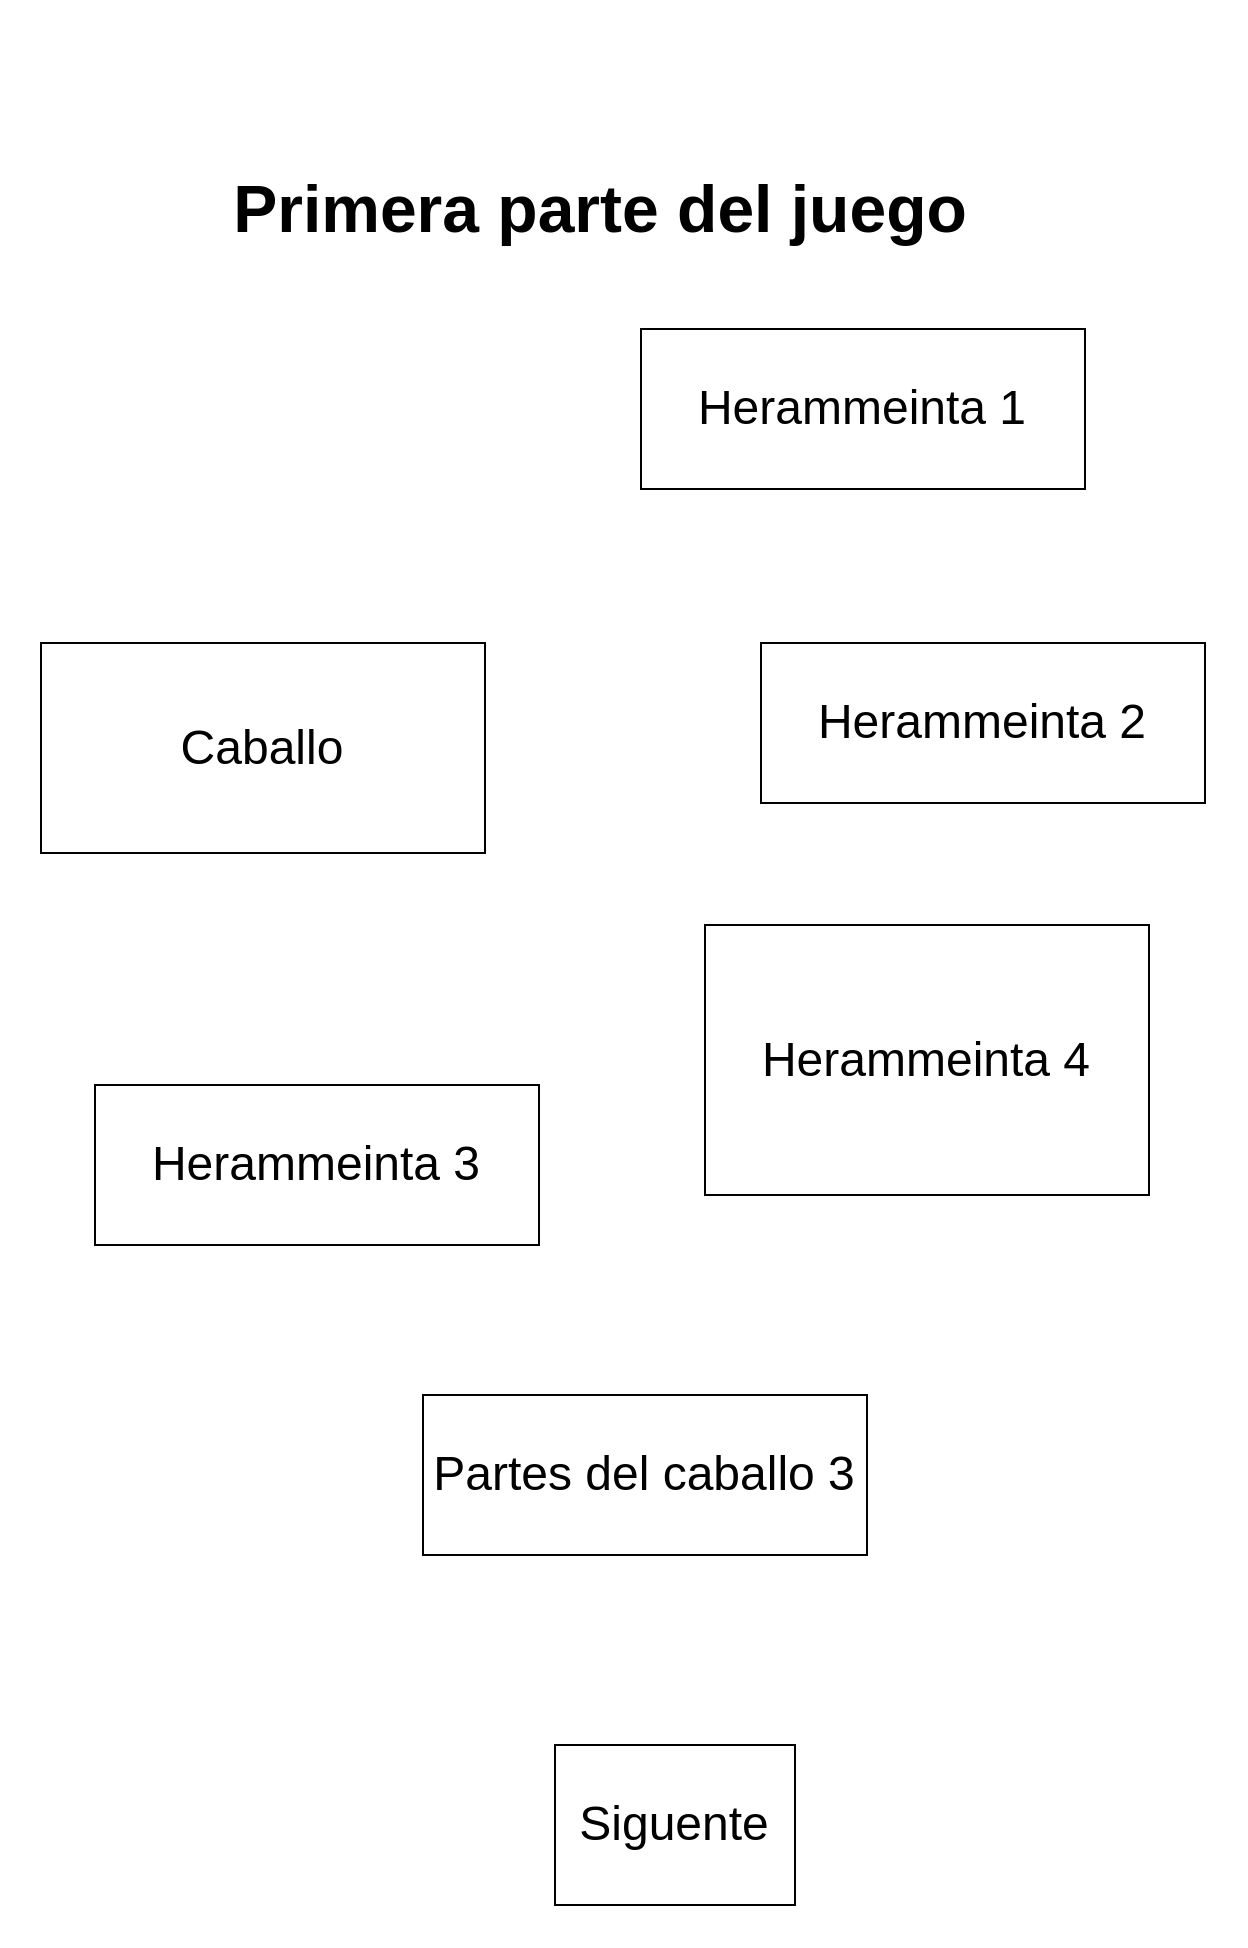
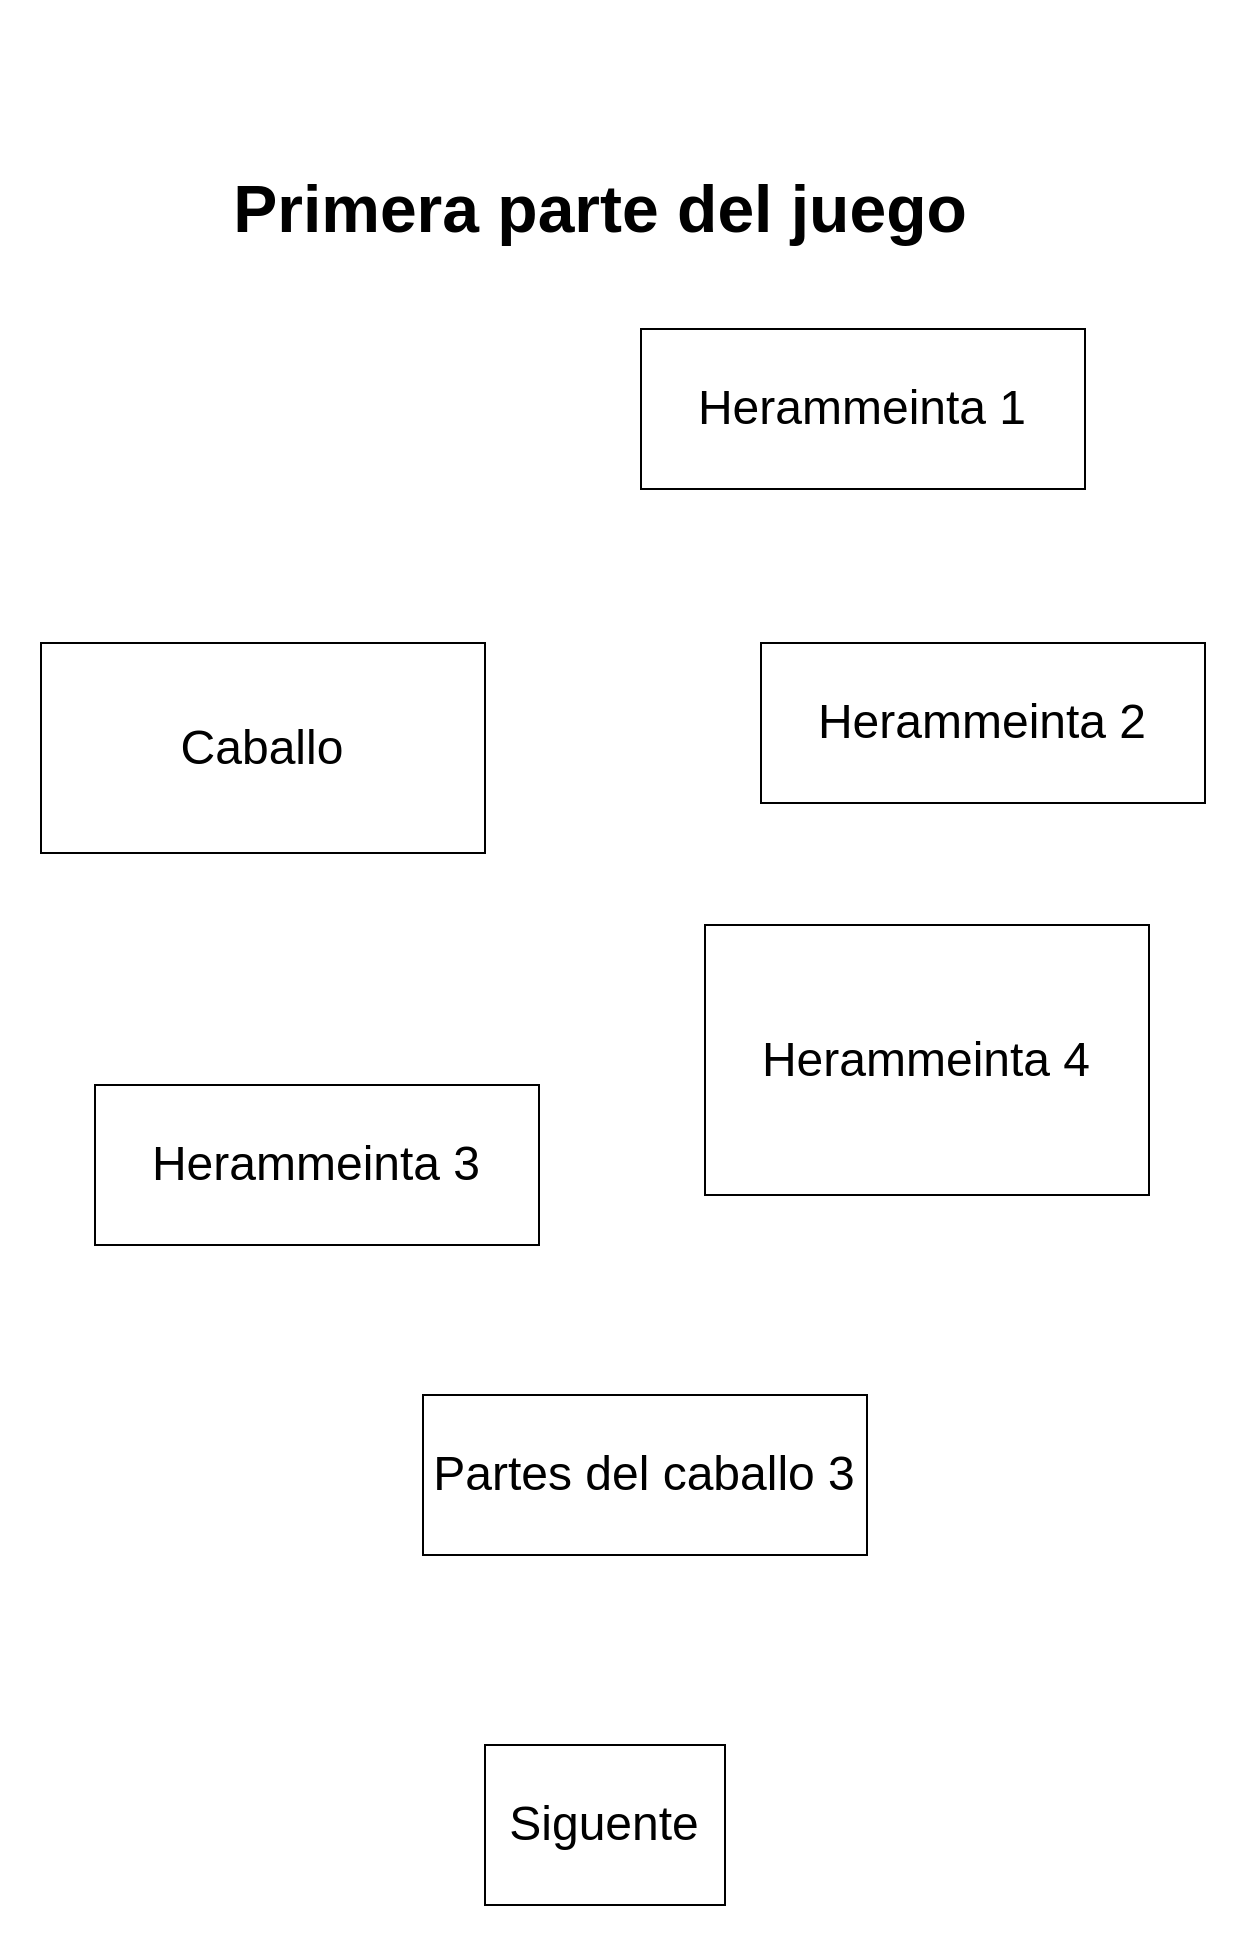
node "Siguente": moved (675, 1825) -> (605, 1825)
